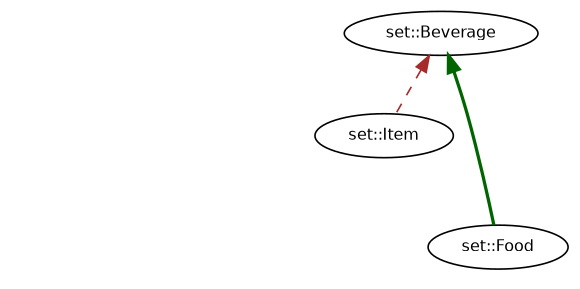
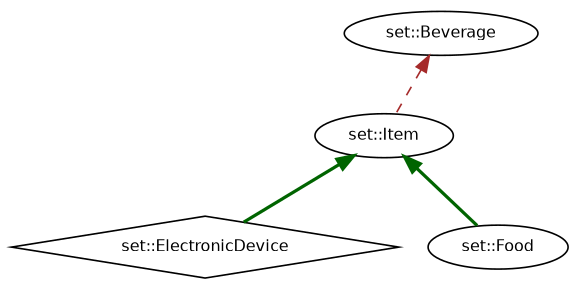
edge "set::Food" -> "set::Beverage": now "set::Food" -> "set::Item"
node "set::ElectronicDevice": added
